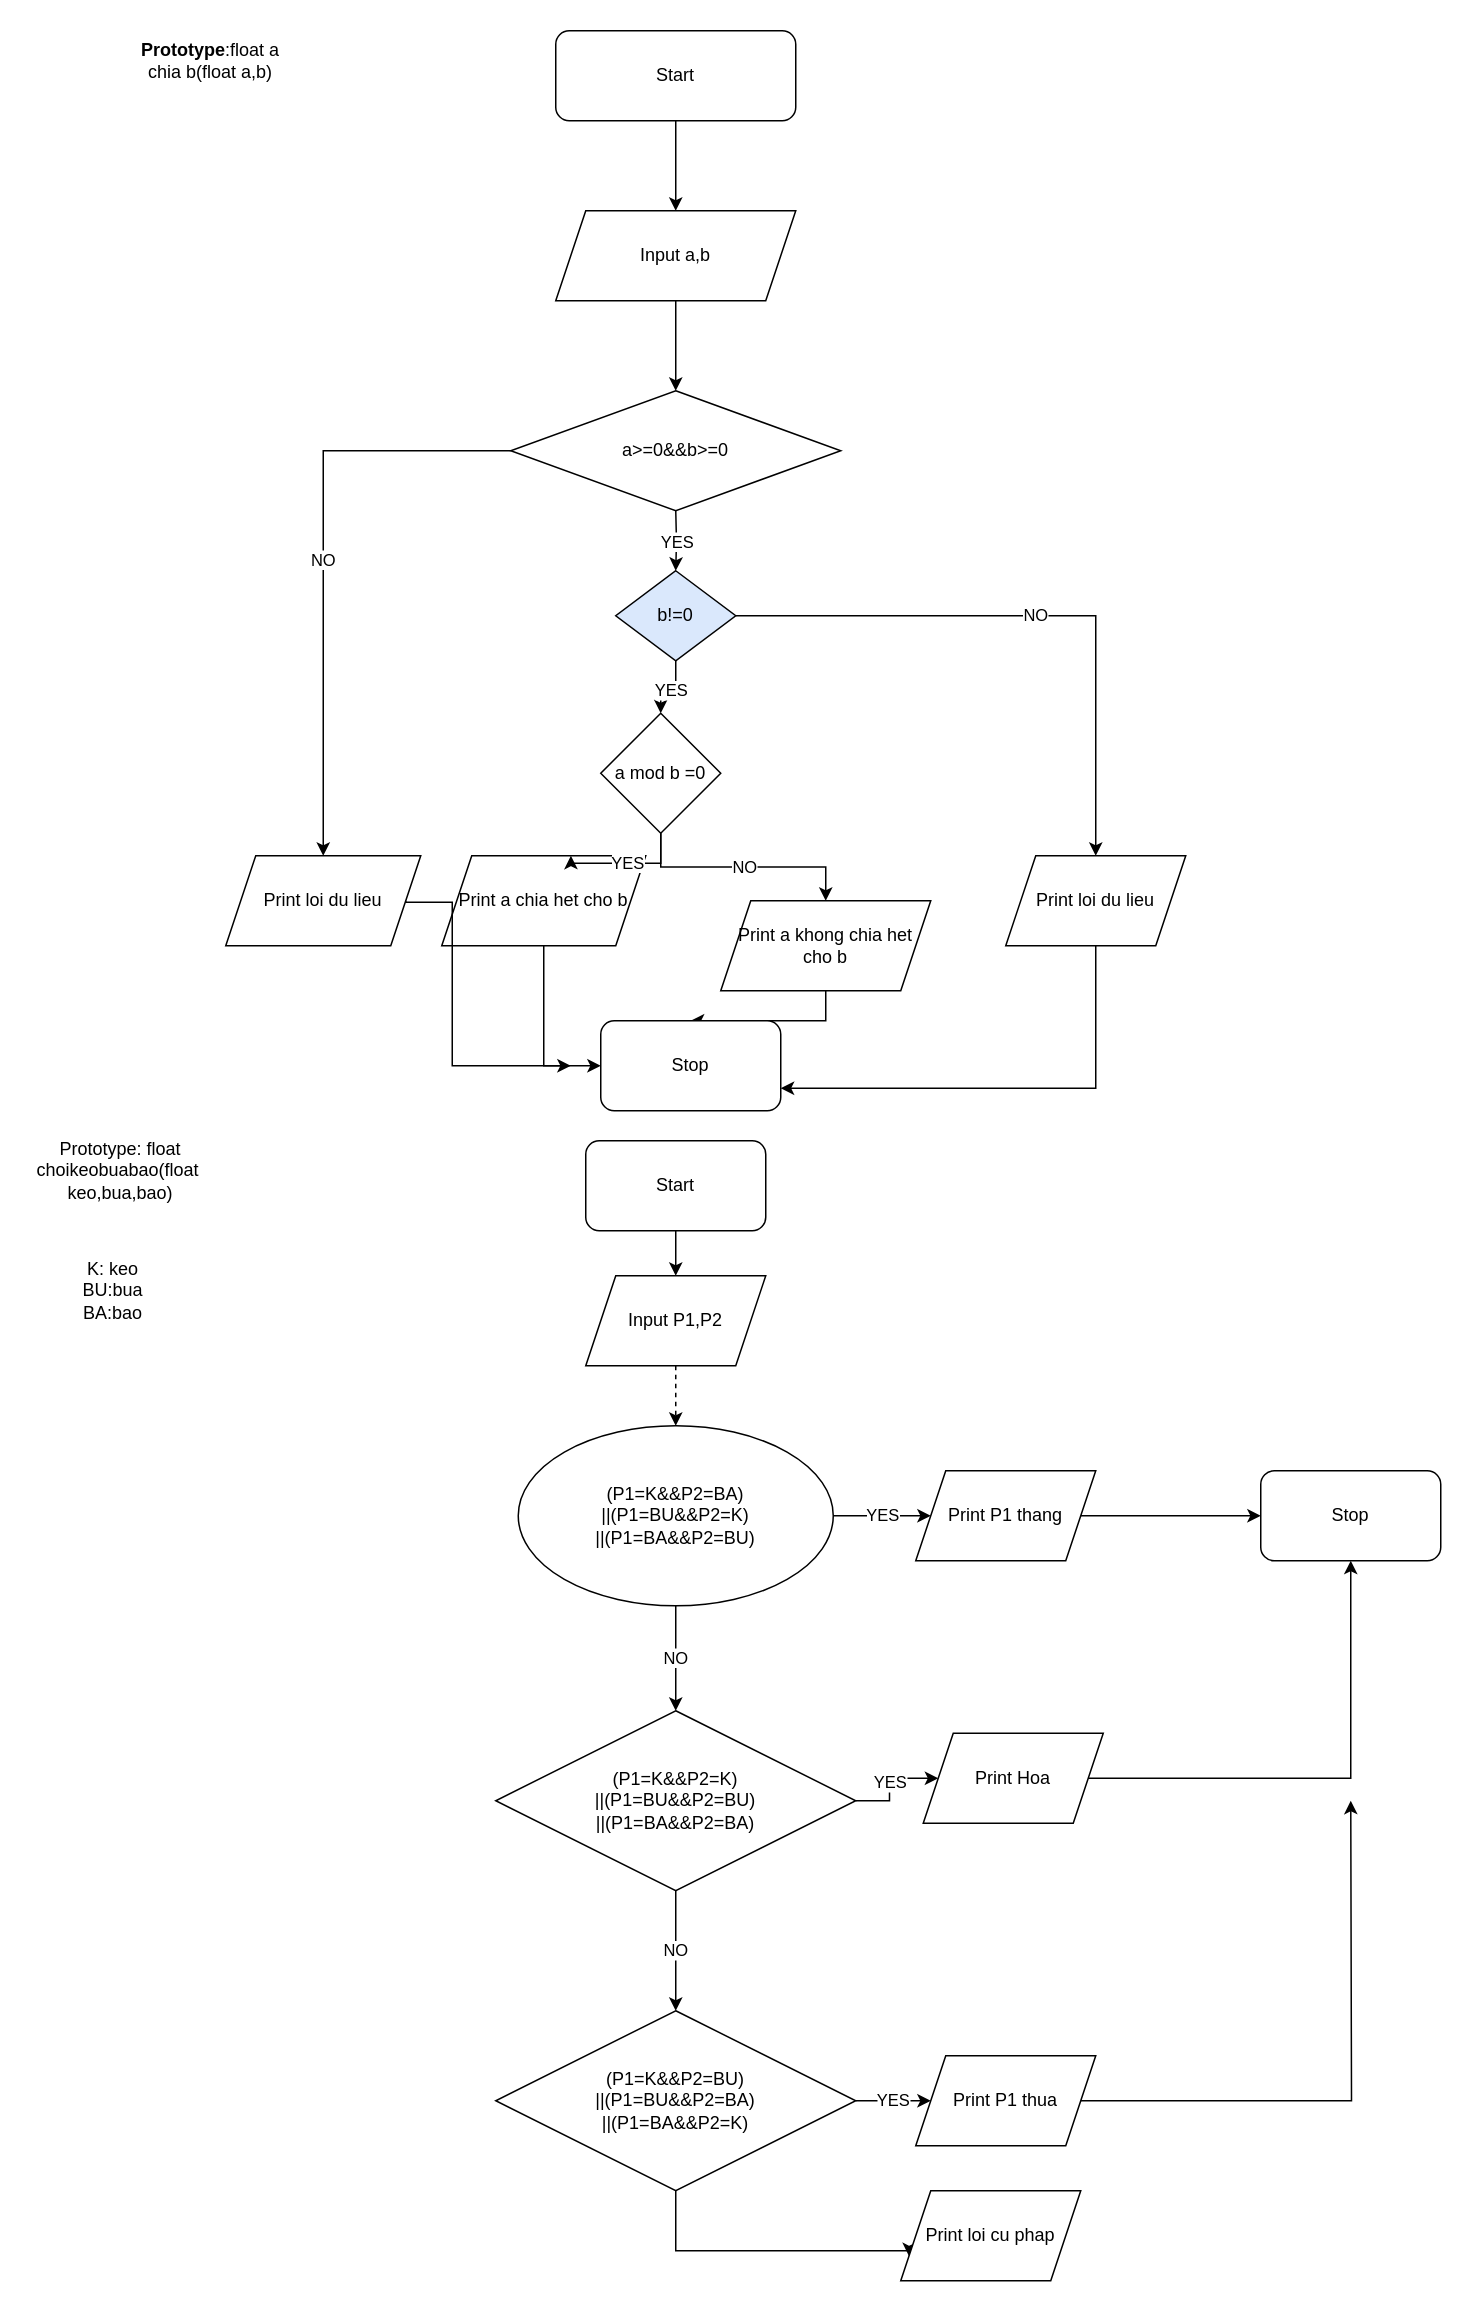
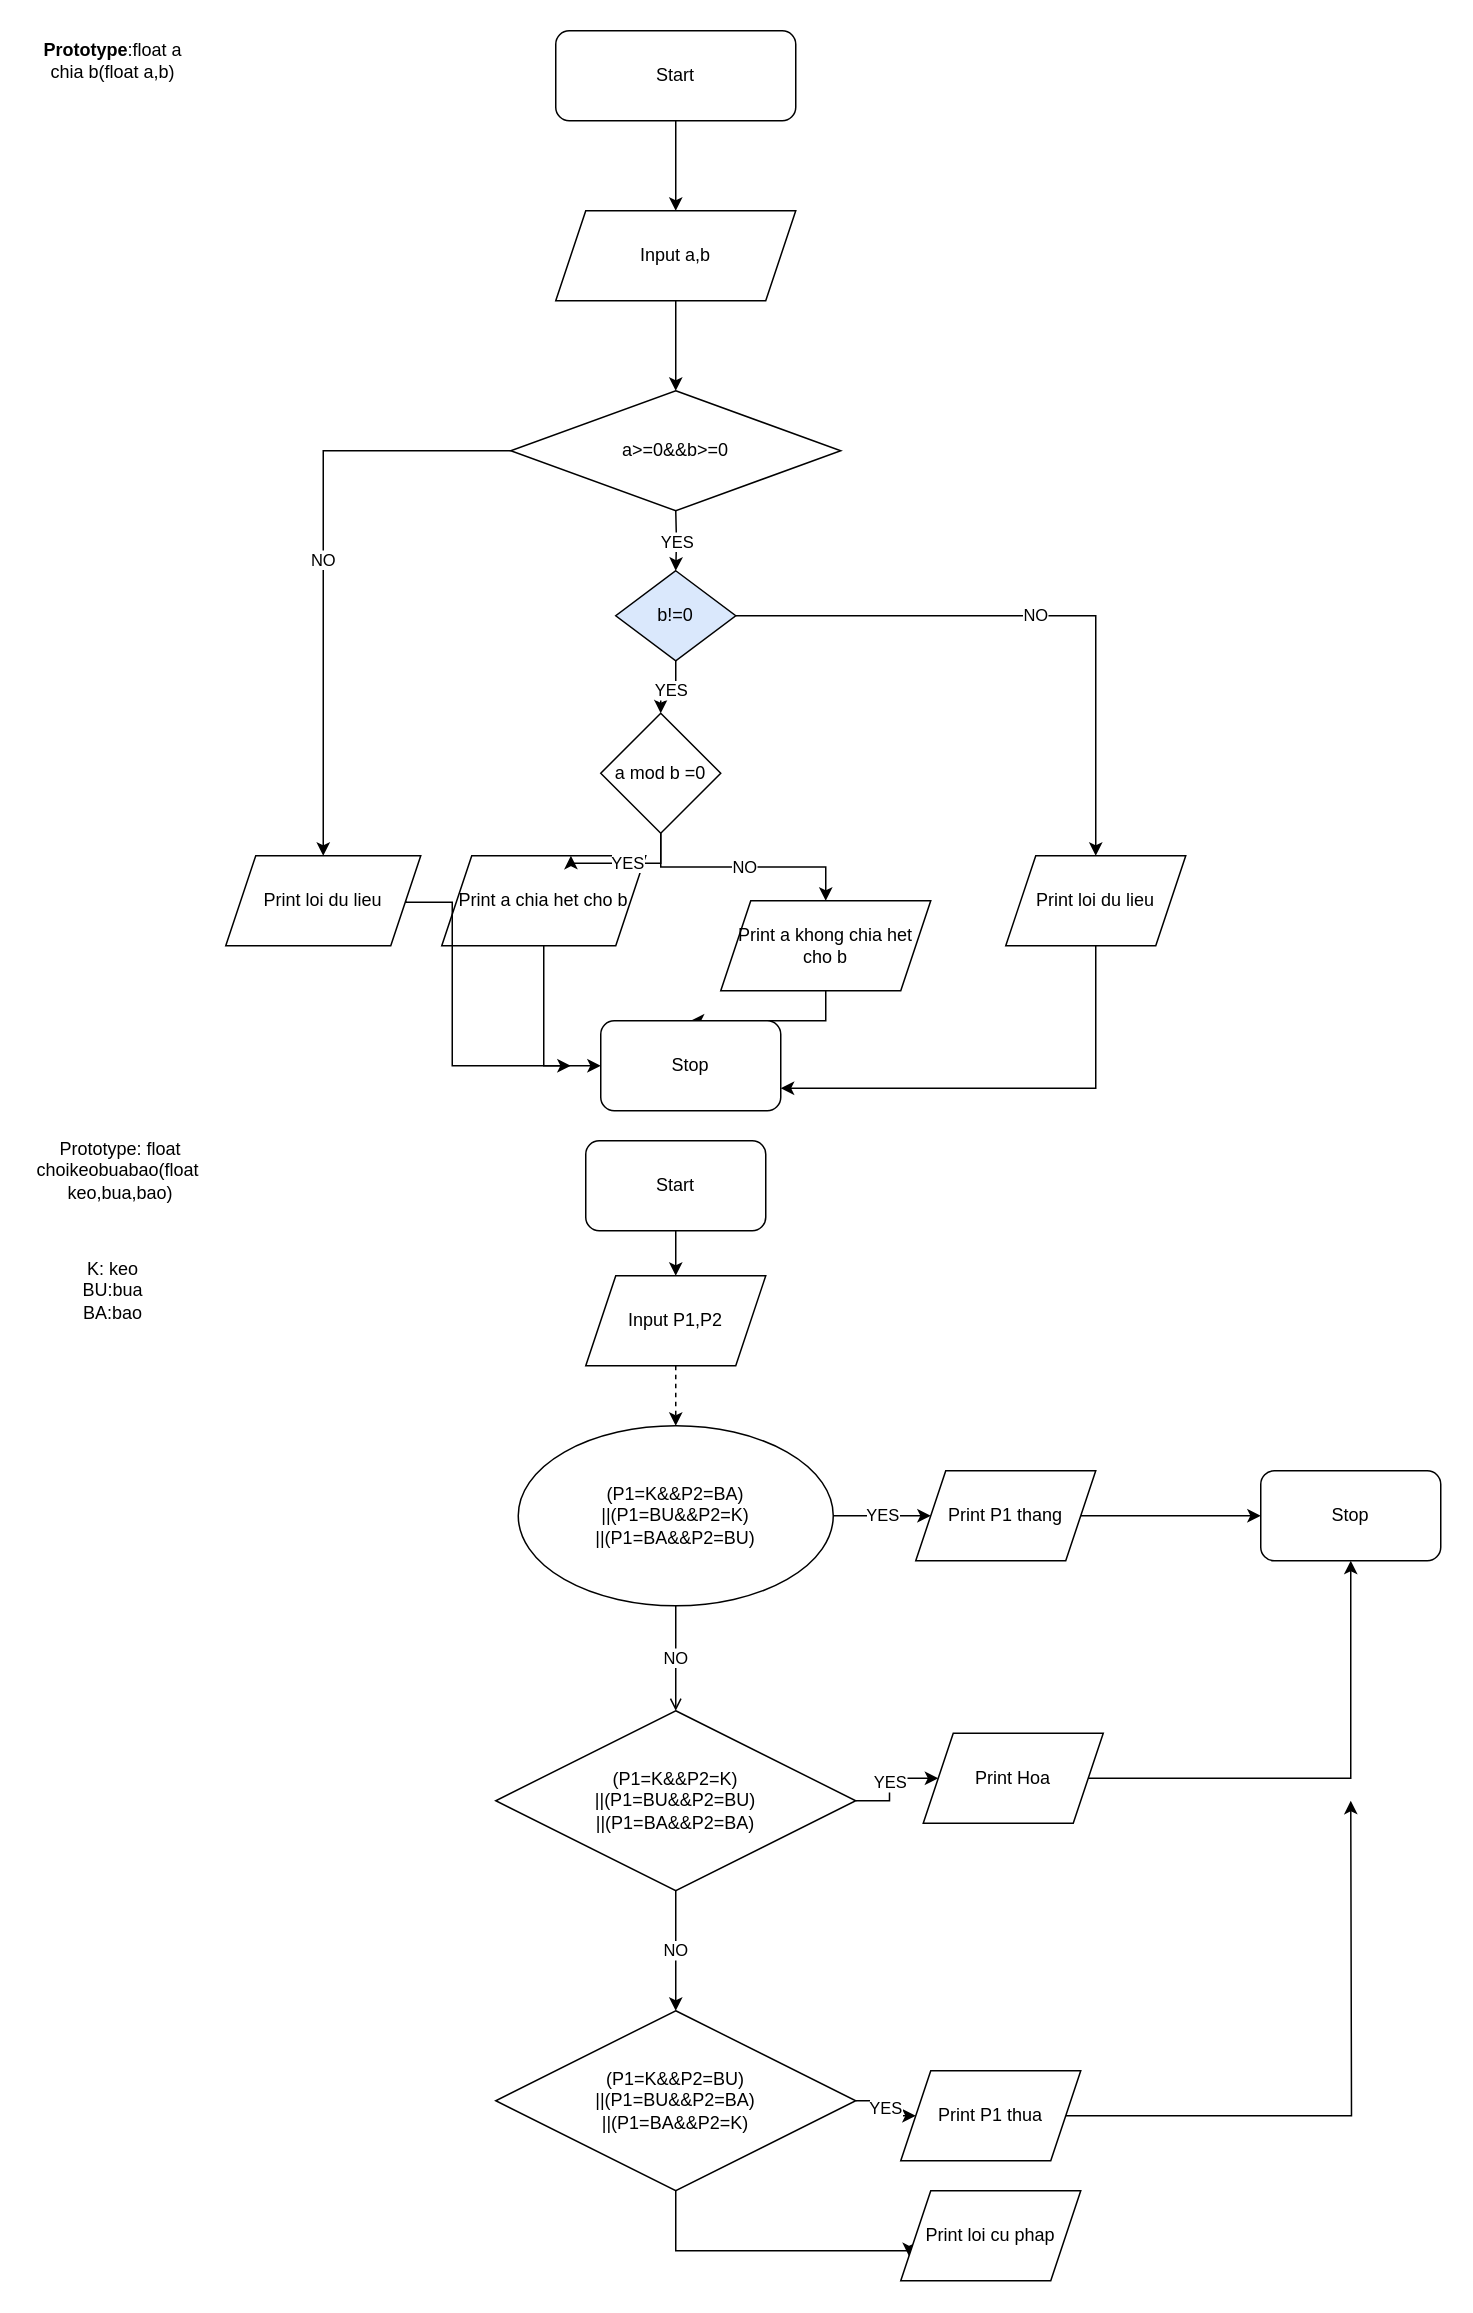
node "Prototype:float a chia b(float a,b)": moved (211, 61) -> (113, 61)
edge "(P1=K&&P2=BA) ||(P1=BU&&P2=K) ||(P1=BA&&P2=BU)" -> "(P1=K&&P2=K) ||(P1=BU&&P2=BU) ||(P1=BA&&P2=BA)": arrowhead classic -> open
node "Print P1 thua": moved (1006, 2101) -> (991, 2116)
